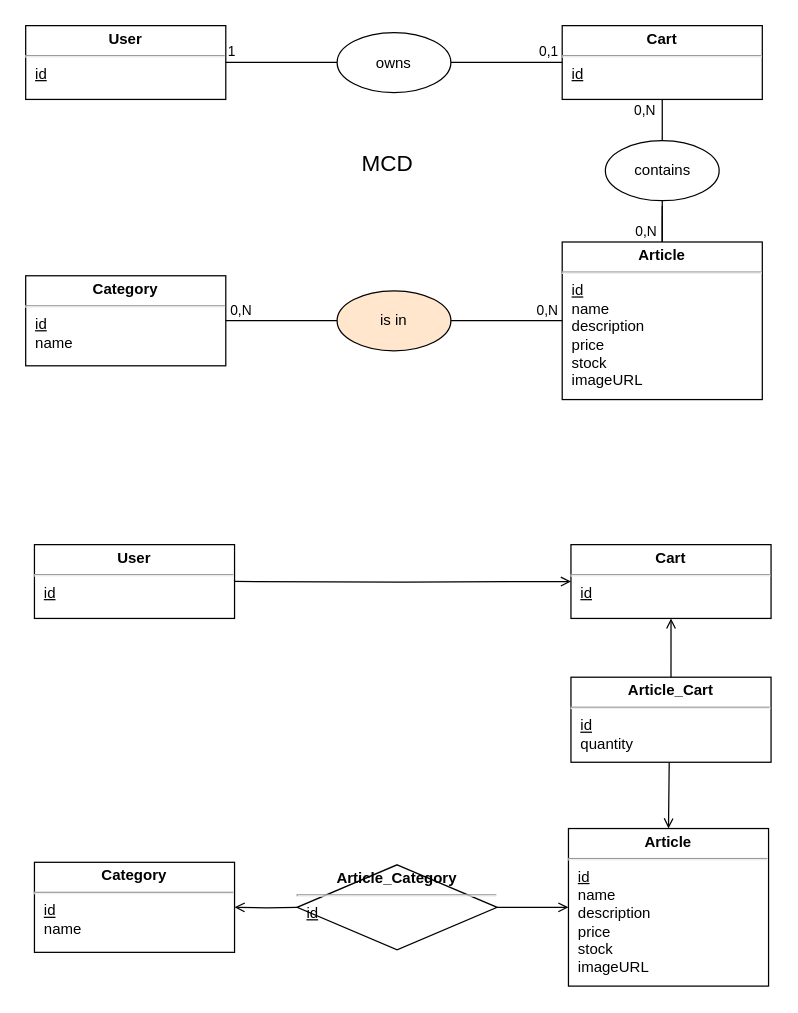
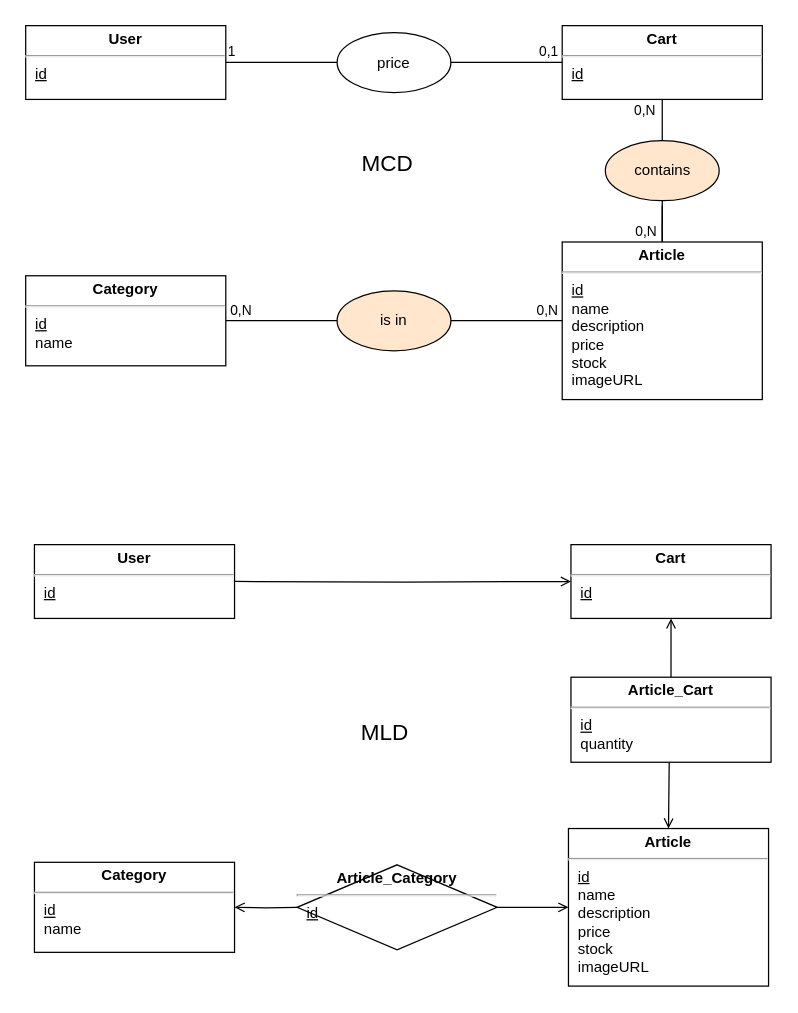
node "owns": label "owns" -> "price"
node "contains": fillcolor #ffffff -> #ffe6cc
node "MLD": added
